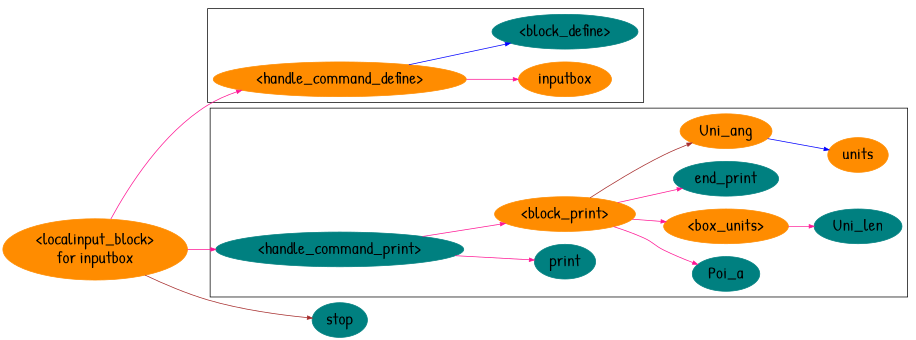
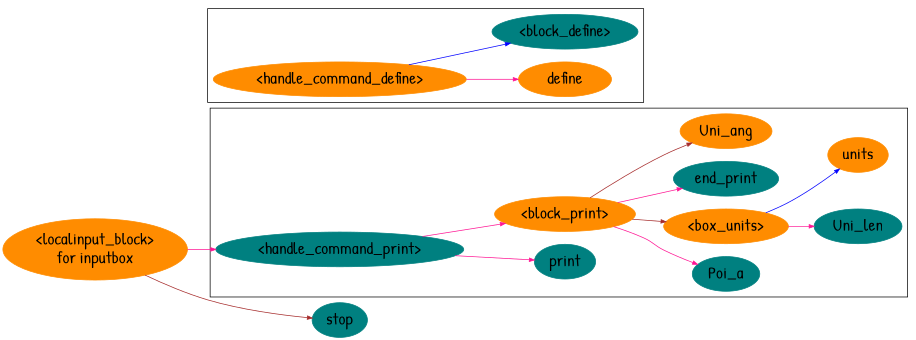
node "inputbox": label "inputbox" -> "define"
edge "<handle_command_define>" -- "<localinput_block> for inputbox": removed
edge "Uni_ang" -- "units": now "<box_units>" -- "units"
edge "<block_print>" -- "<box_units>": color deeppink -> brown
